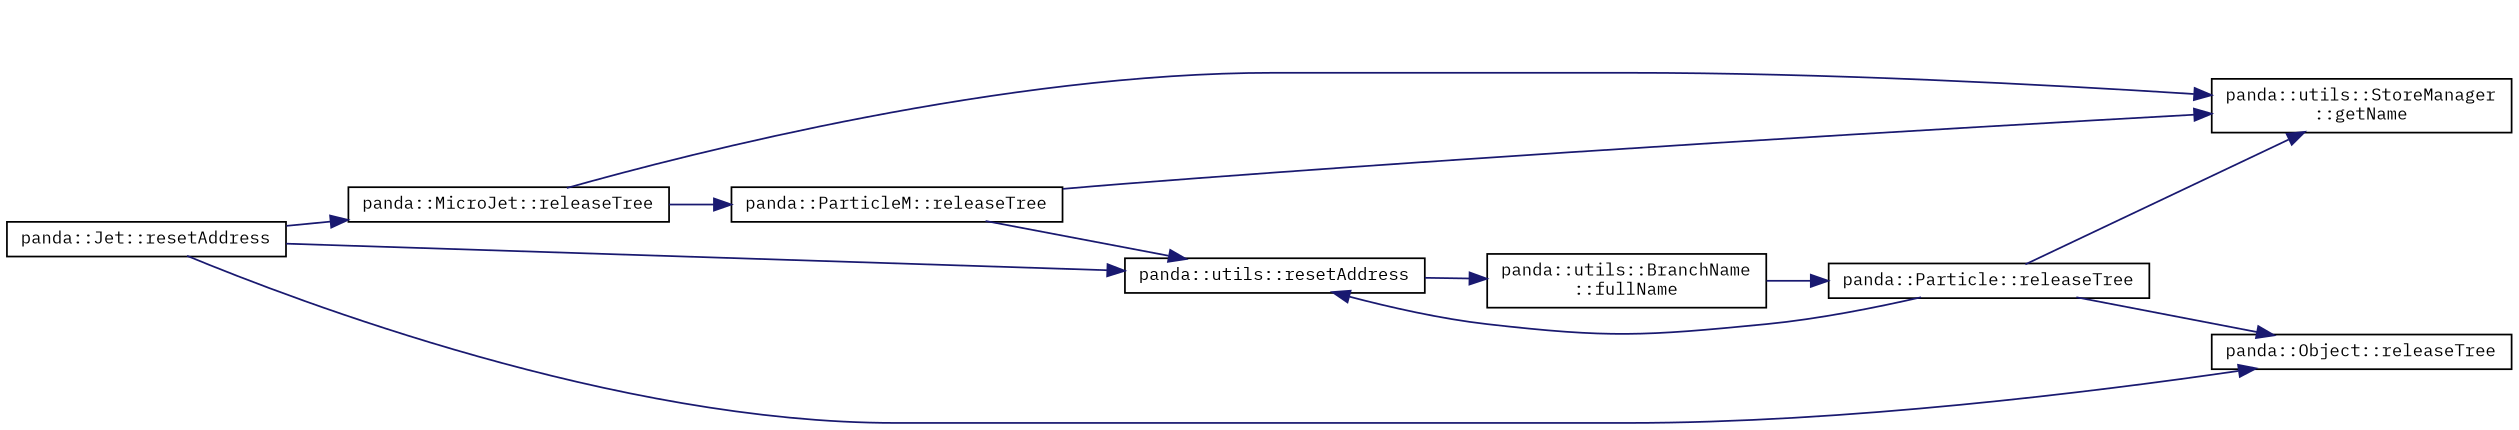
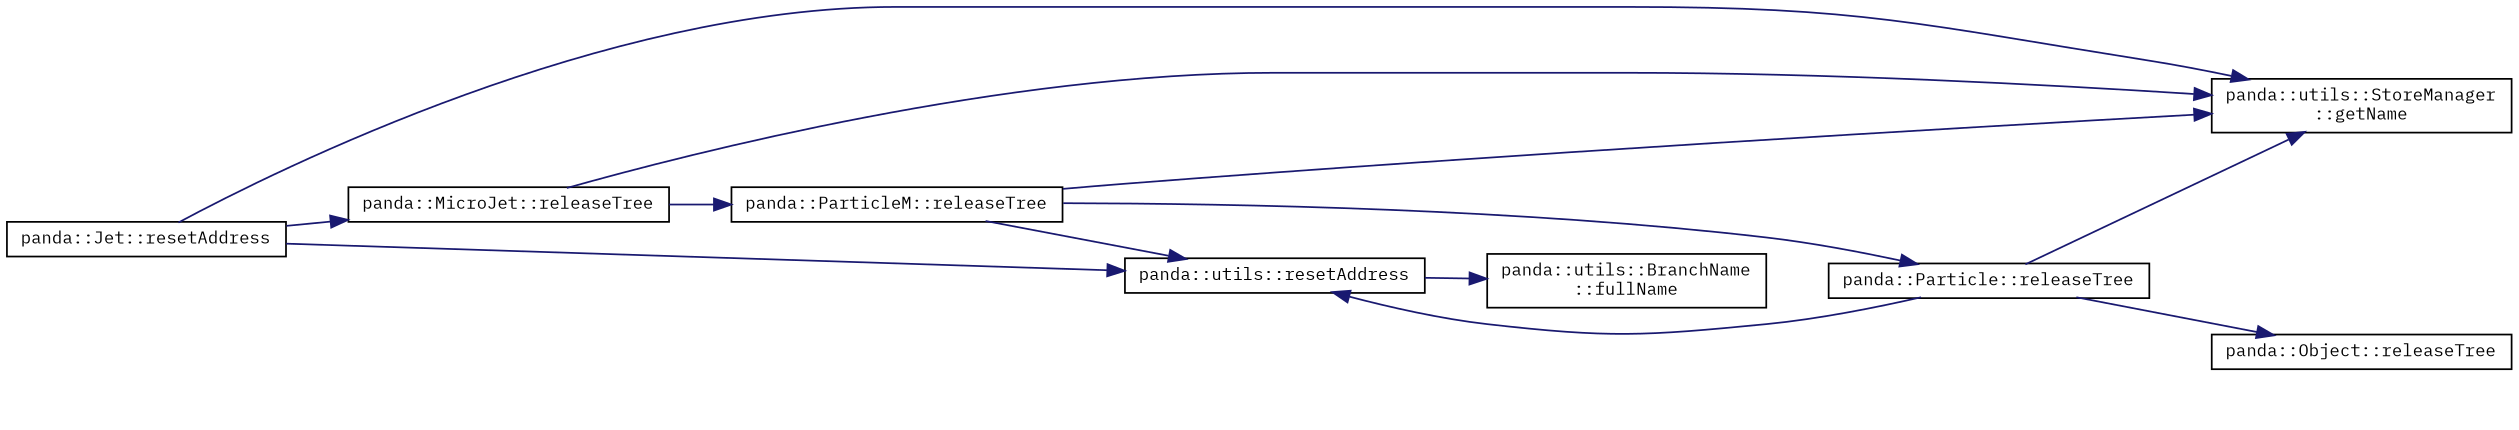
edge "panda::utils::BranchName ::fullName" -> "panda::Particle::releaseTree": now "panda::ParticleM::releaseTree" -> "panda::Particle::releaseTree"
edge "panda::Jet::resetAddress" -> "panda::Object::releaseTree": now "panda::Jet::resetAddress" -> "panda::utils::StoreManager ::getName"
